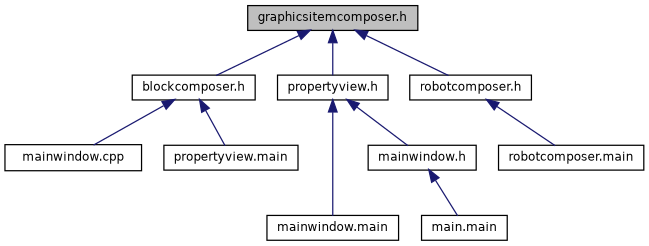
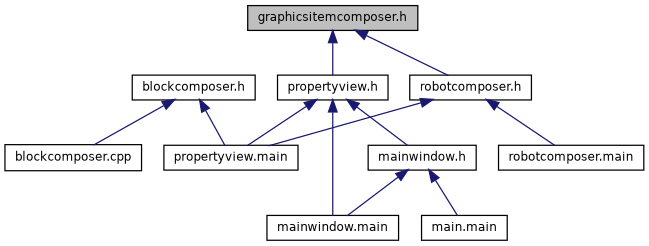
edge "blockcomposer.h" -> "graphicsitemcomposer.h": removed
edge "propertyview.main" -> "robotcomposer.h": added
edge "propertyview.main" -> "propertyview.h": added
node "mainwindow.cpp": label "mainwindow.cpp" -> "blockcomposer.cpp"
edge "mainwindow.main" -> "mainwindow.h": added
